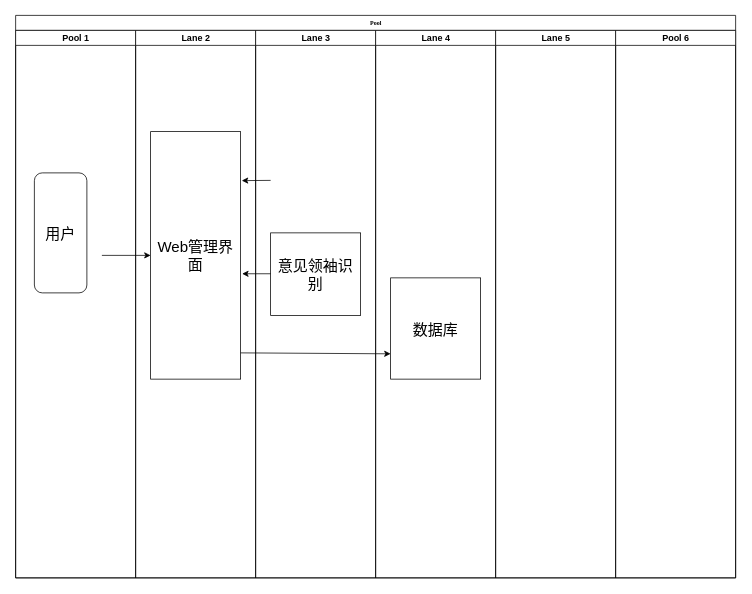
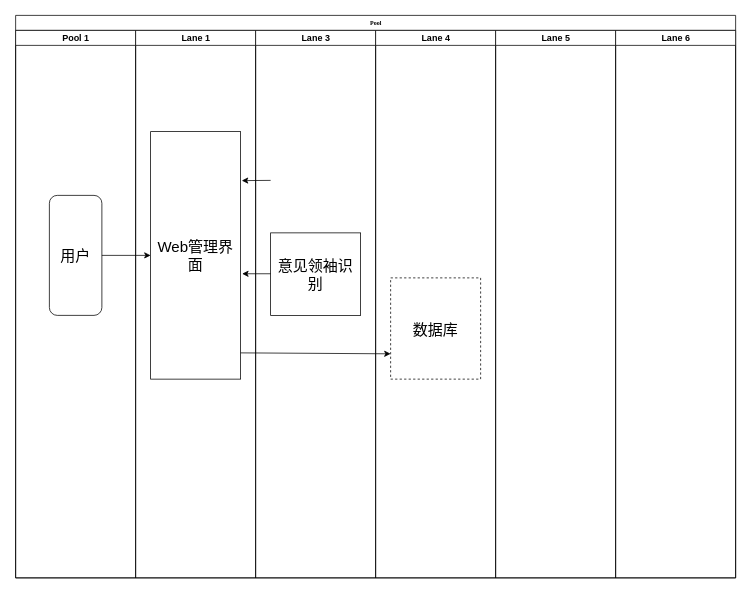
node "Lane 2": label "Lane 2" -> "Lane 1"
node "Pool 6": label "Pool 6" -> "Lane 6"
node "用户": moved (60, 233) -> (75, 255)
node "数据库": style solid -> dashed
